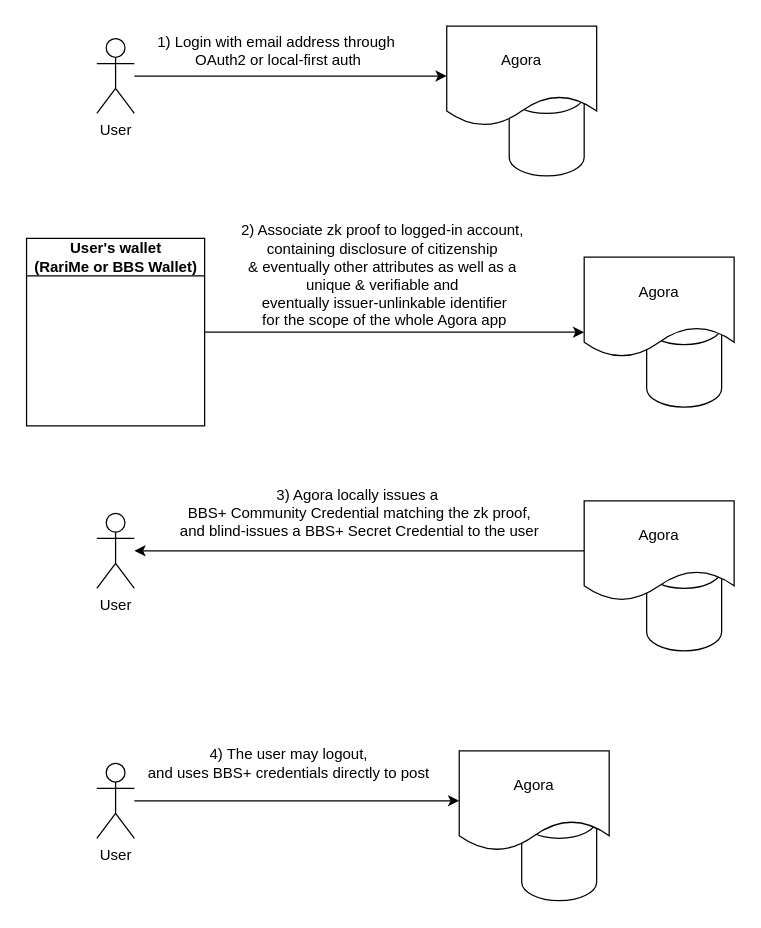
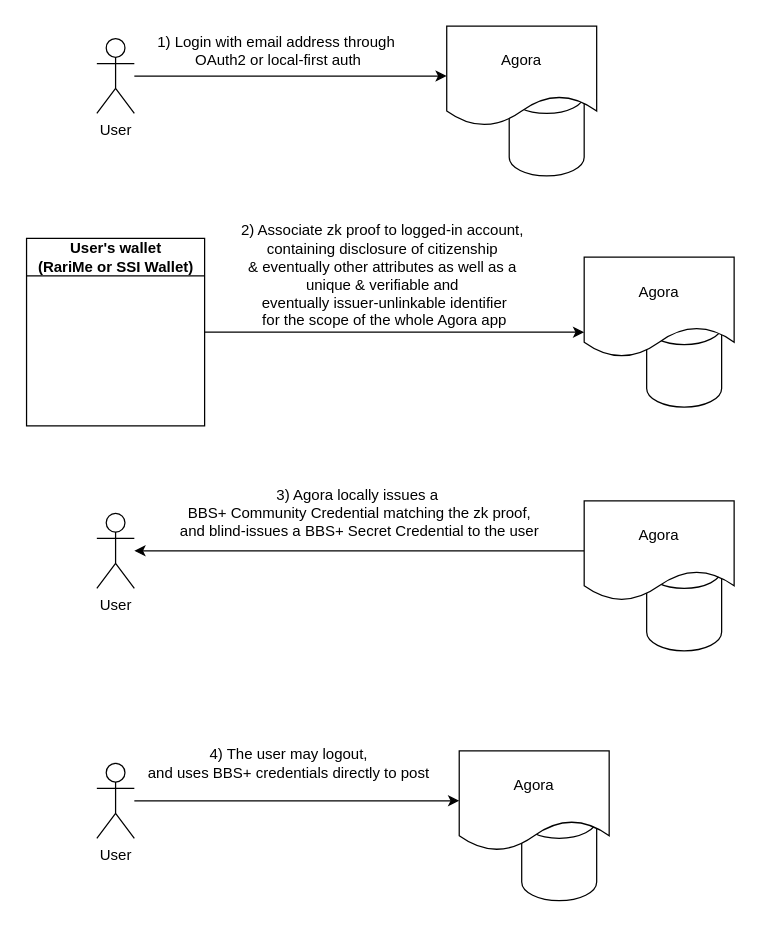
node "User's wallet (RariMe or BBS Wallet)": label "User's wallet (RariMe or BBS Wallet)" -> "User's wallet (RariMe or SSI Wallet)"
